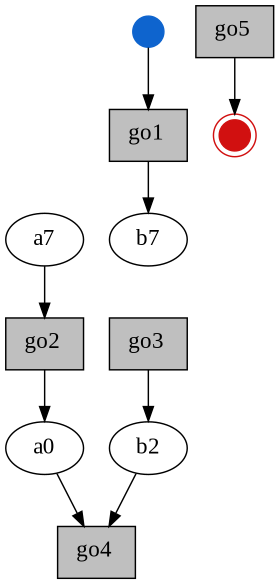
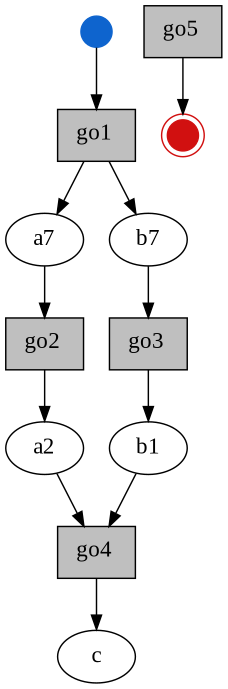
edge "go1" -> "a7": added
edge "b7" -> "go3": added
node "a0": label "a0" -> "a2"
node "b2": label "b2" -> "b1"
node "c": added
